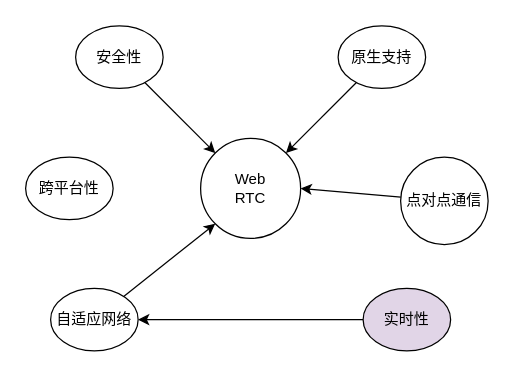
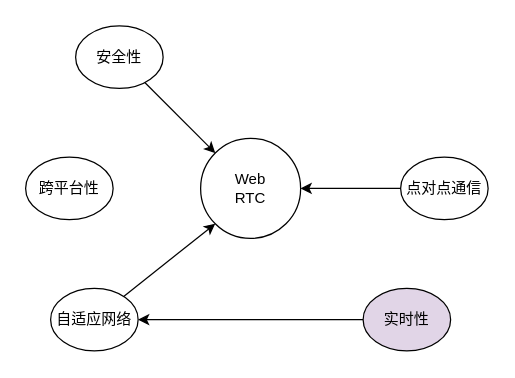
node "原生支持": removed
edge "原生支持" -> "Web RTC": removed
node "点对点通信": size 88x88 -> 88x63
